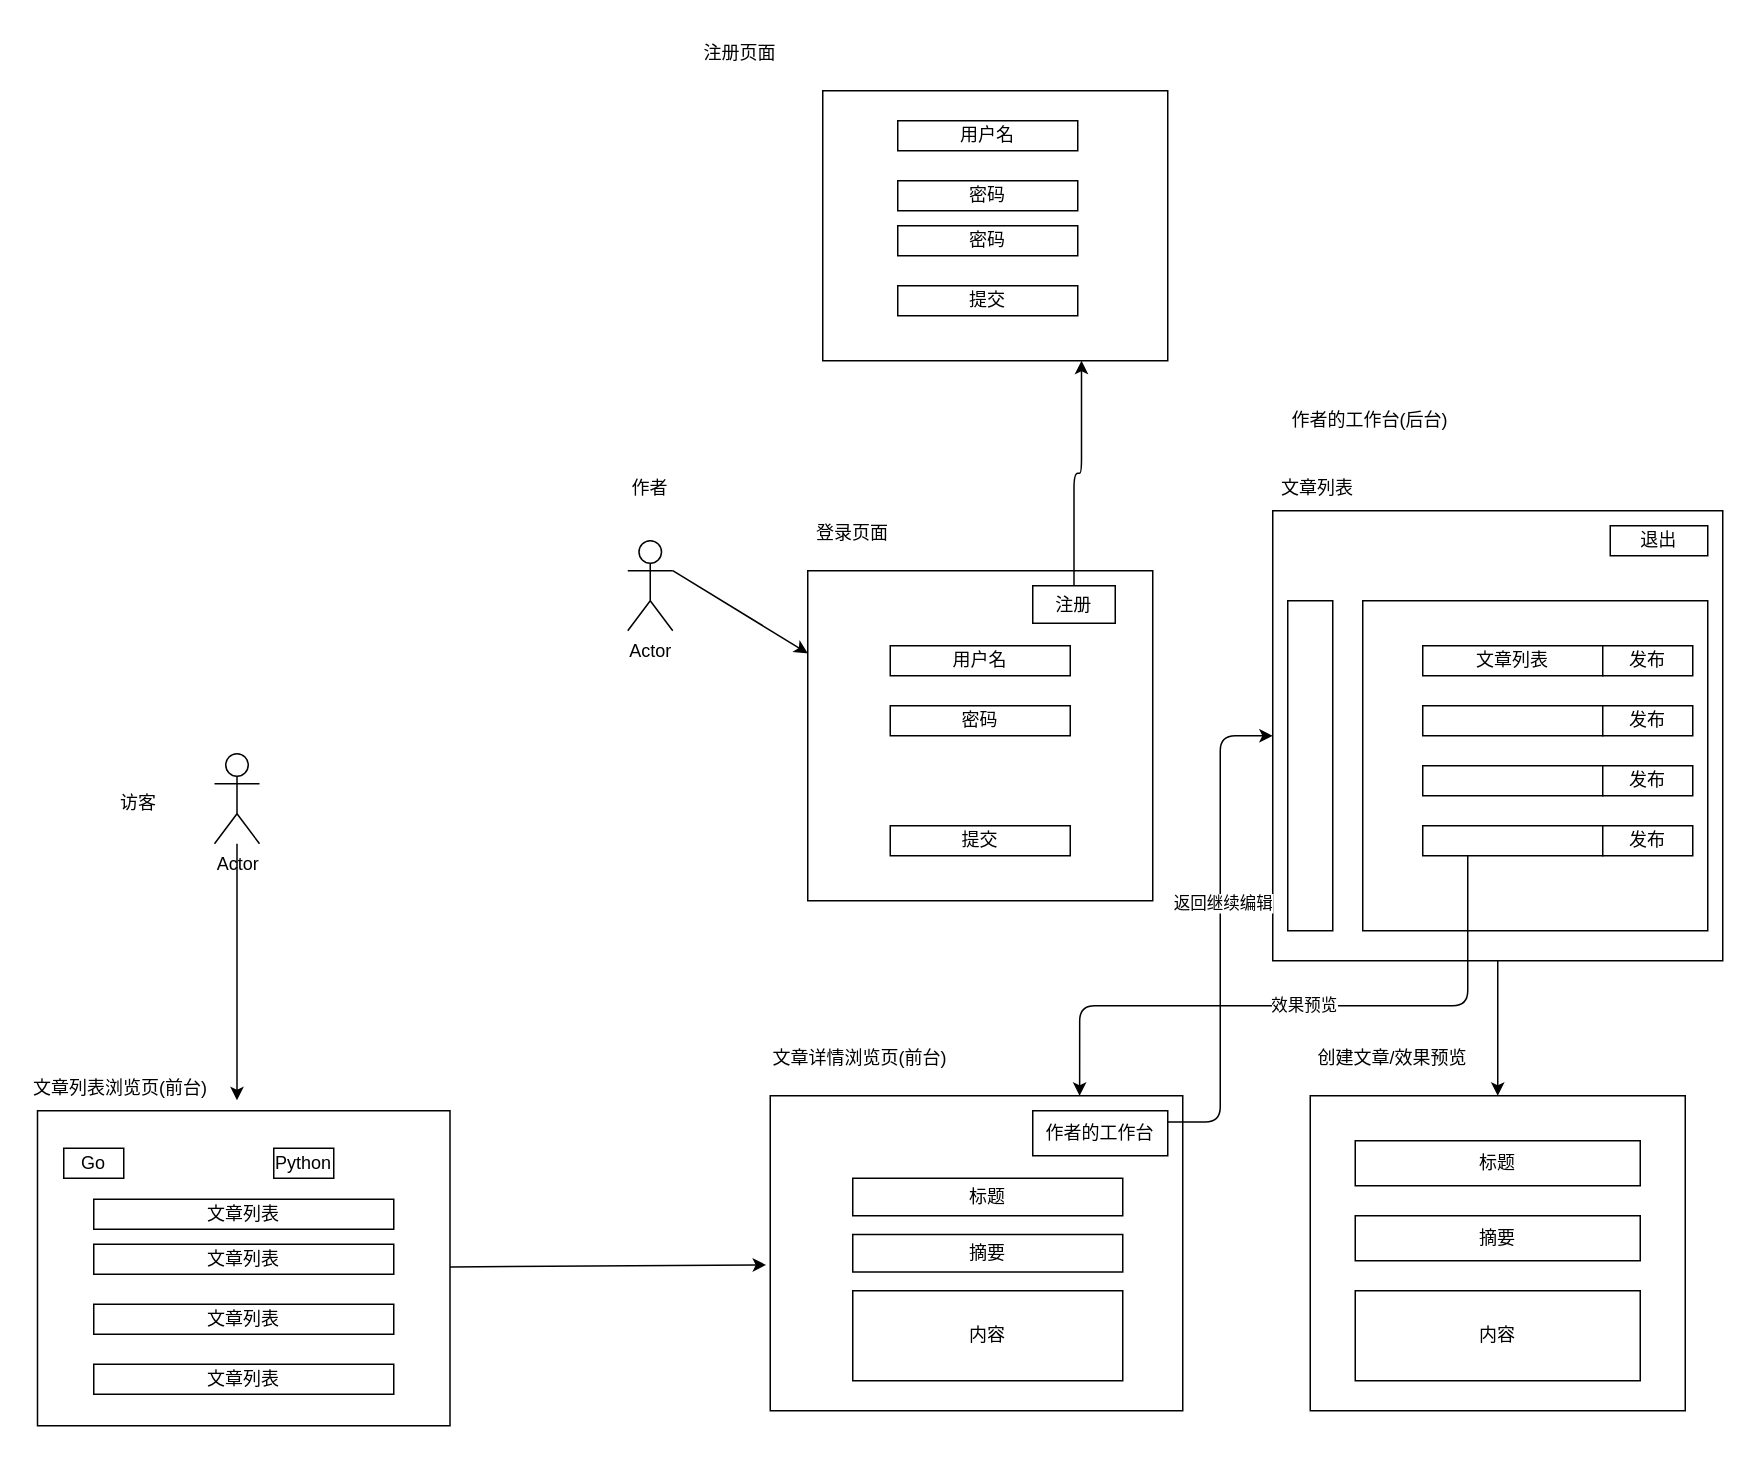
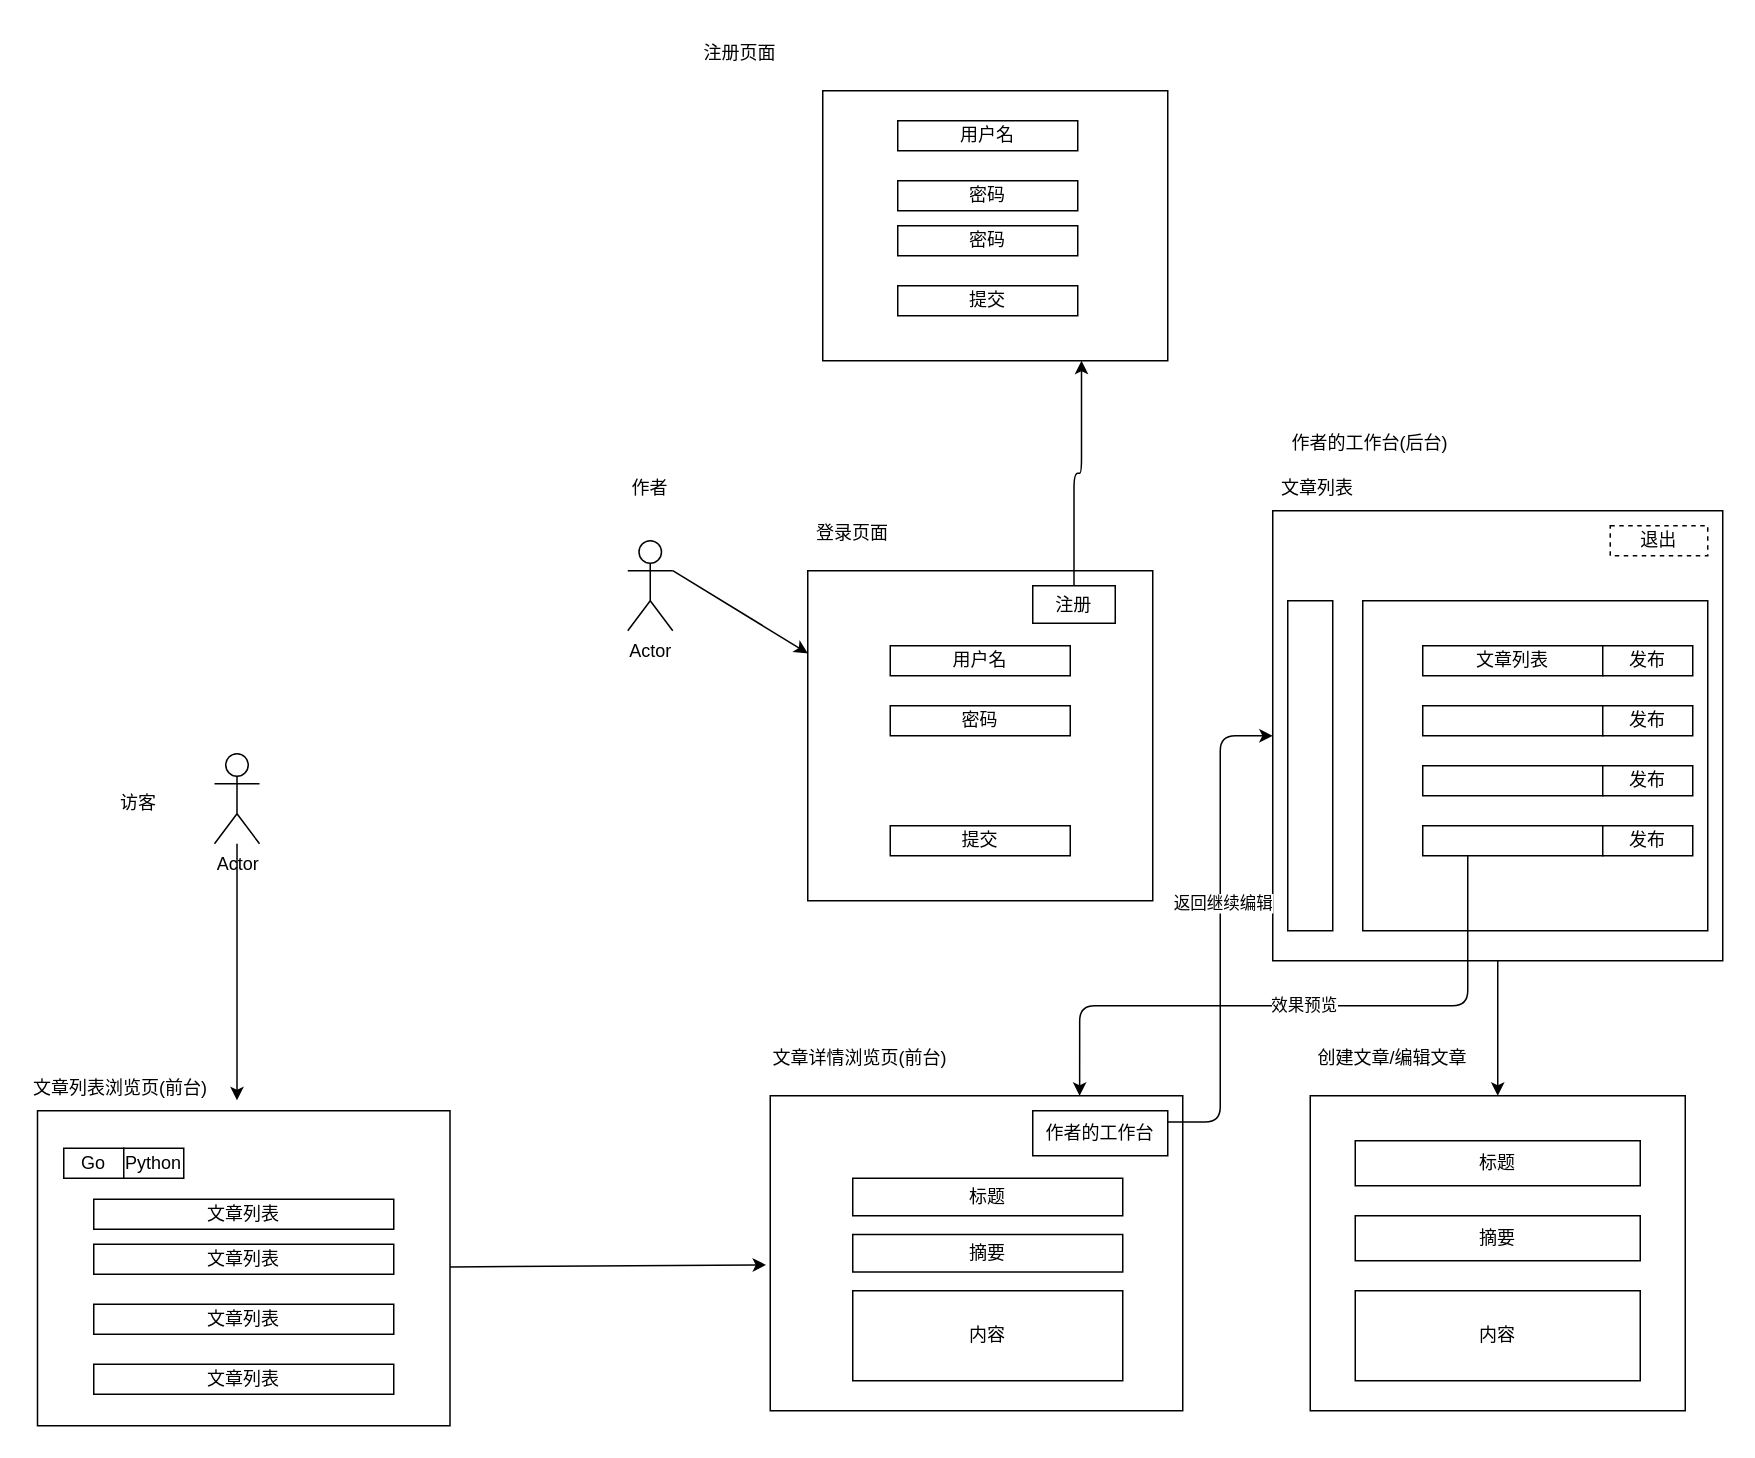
node "作者的工作台(后台)": moved (1370, 421) -> (1370, 443)
node "退出": style solid -> dashed
node "创建文章/效果预览": label "创建文章/效果预览" -> "创建文章/编辑文章"
node "Python": moved (304, 1163) -> (154, 1163)
